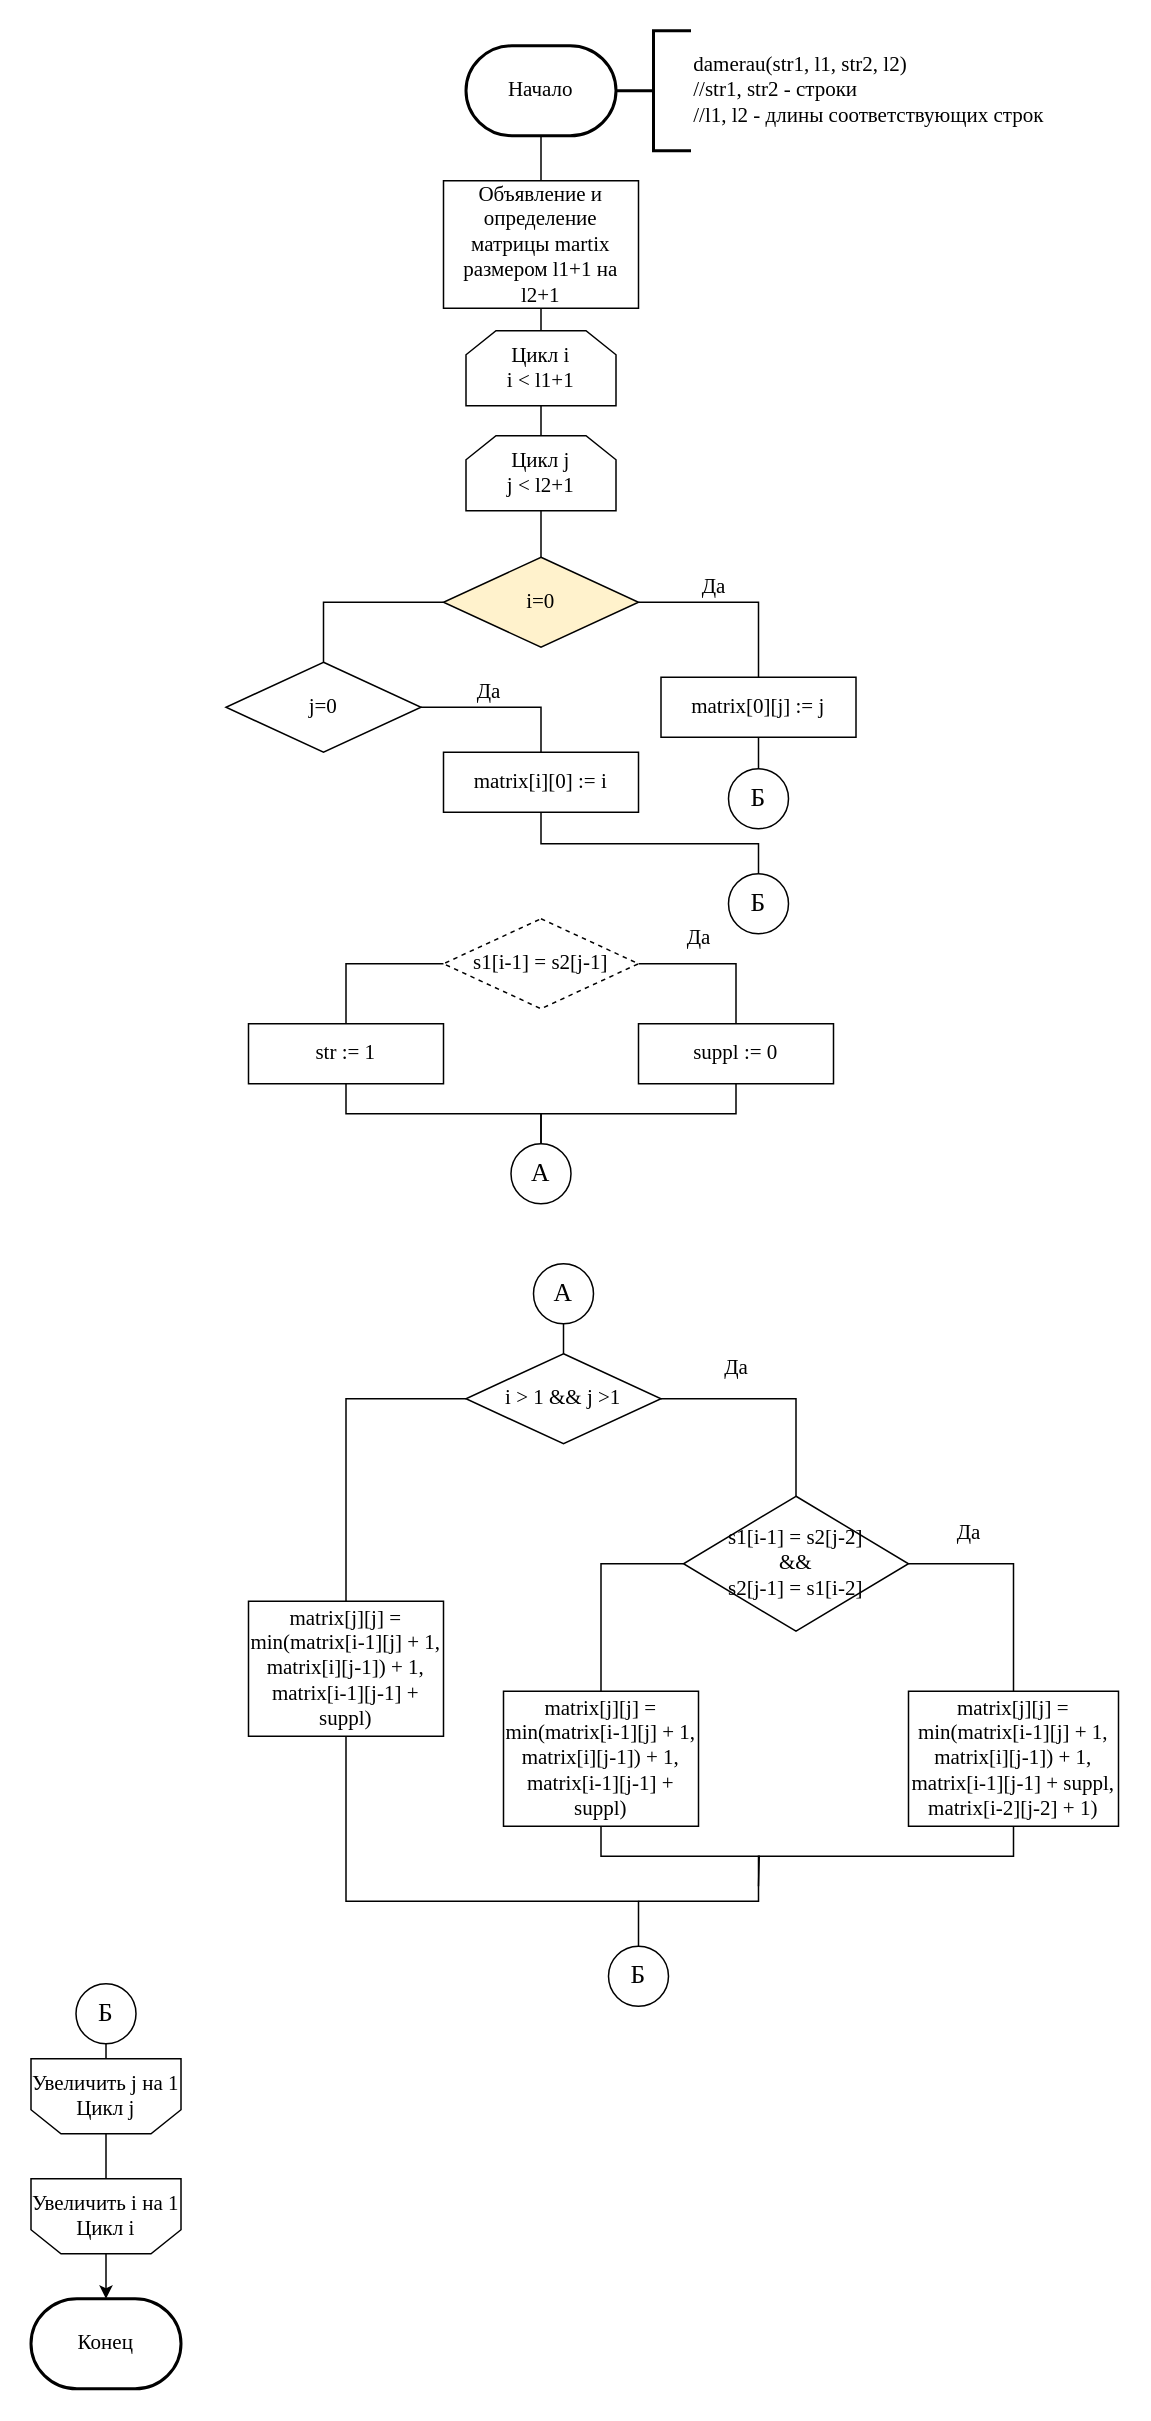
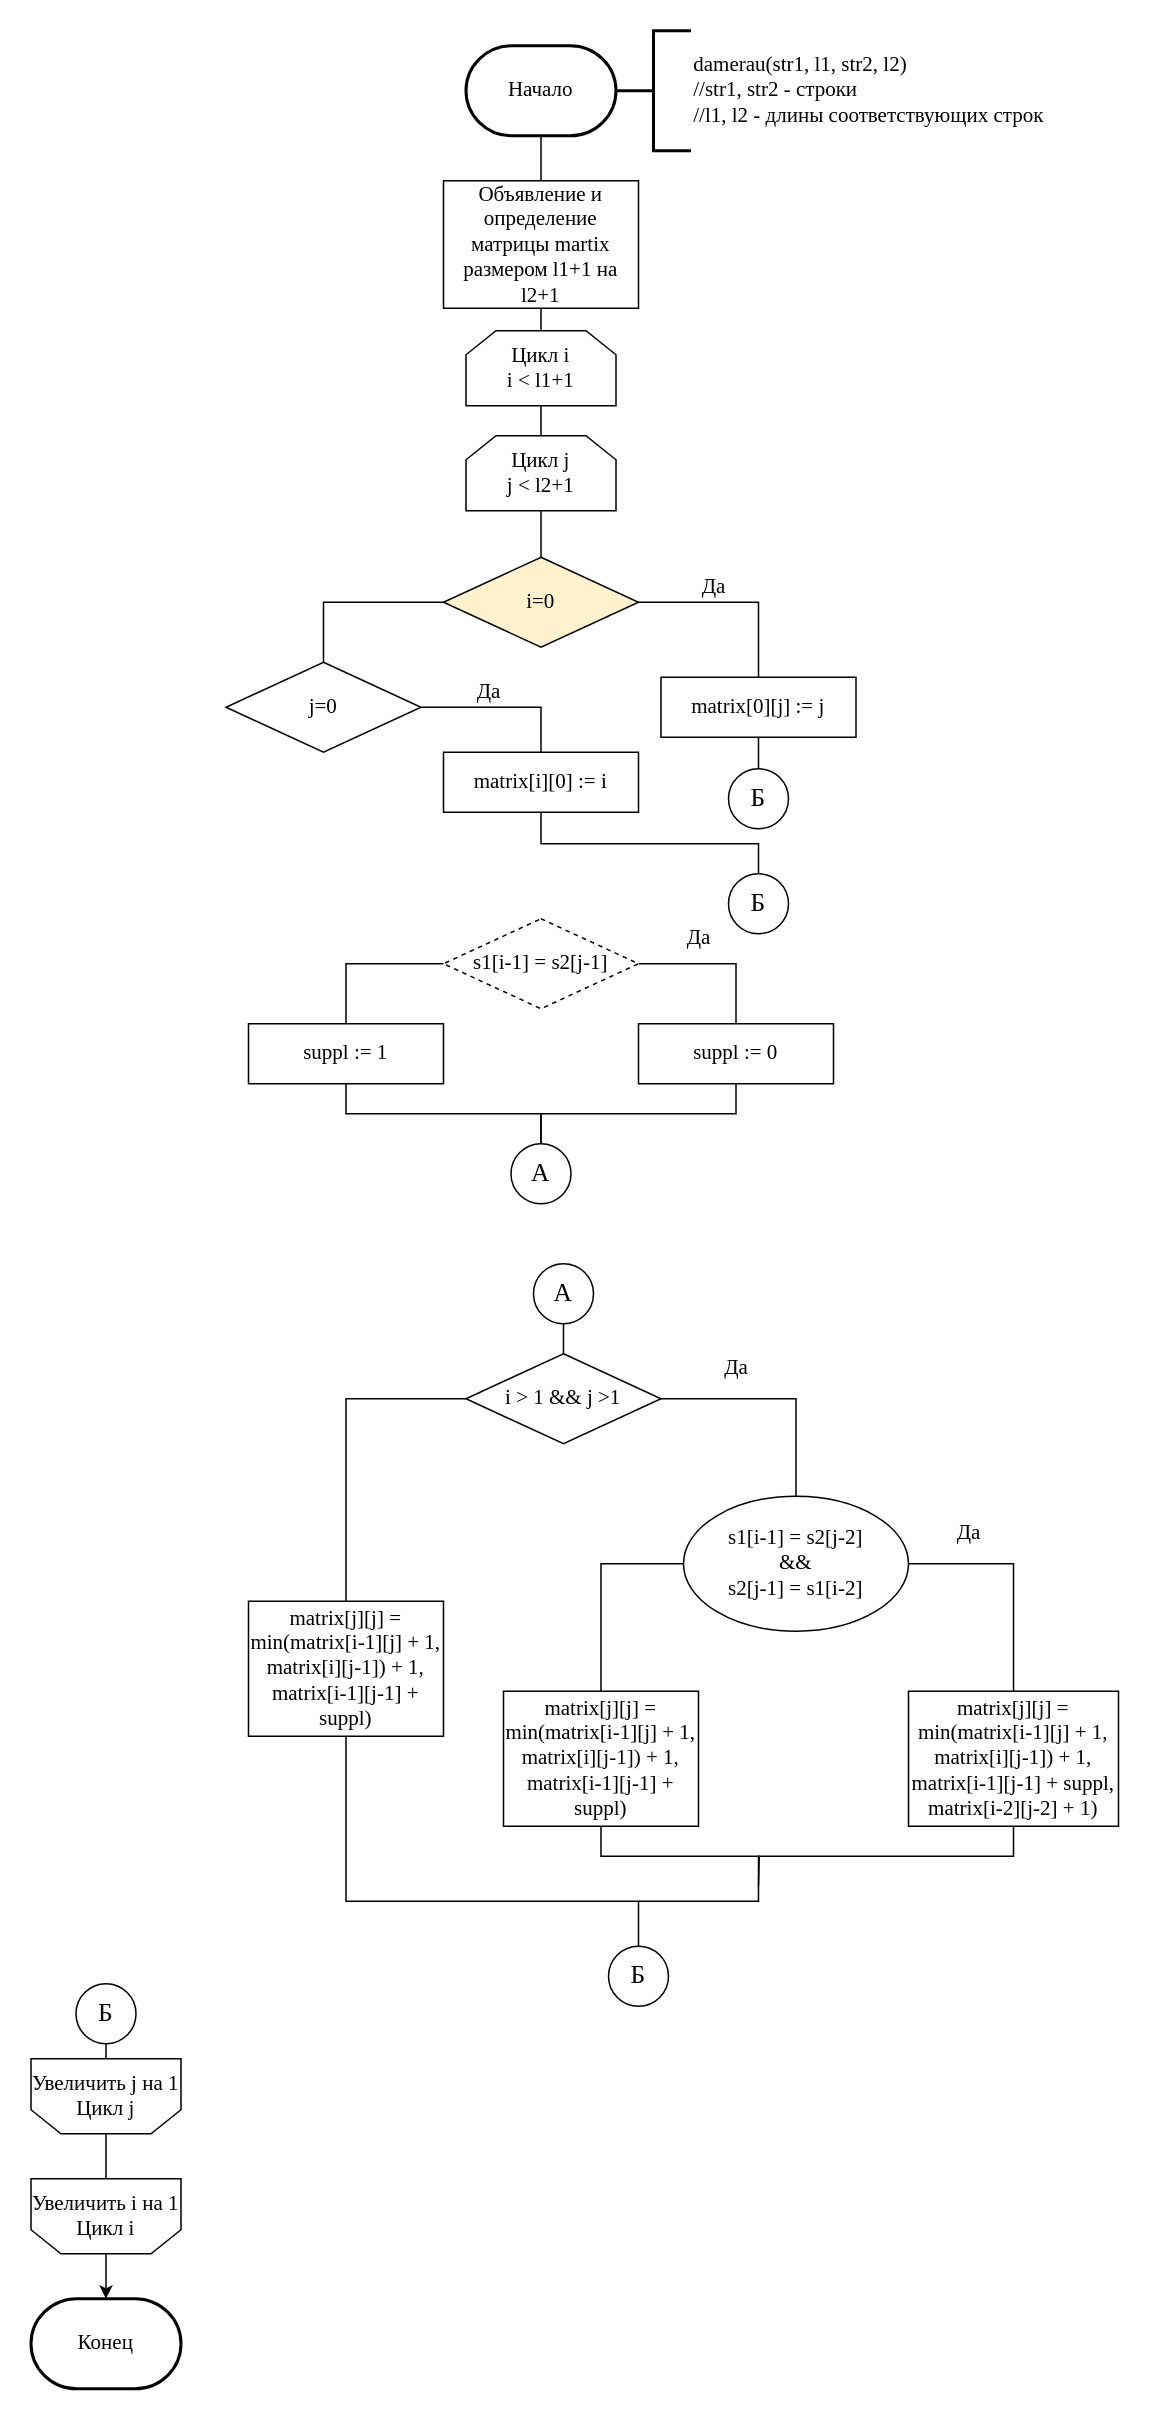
node "str := 1": label "str := 1" -> "suppl := 1"
node "s1[i-1] = s2[j-2] && s2[j-1] = s1[i-2]": shape diamond -> ellipse
